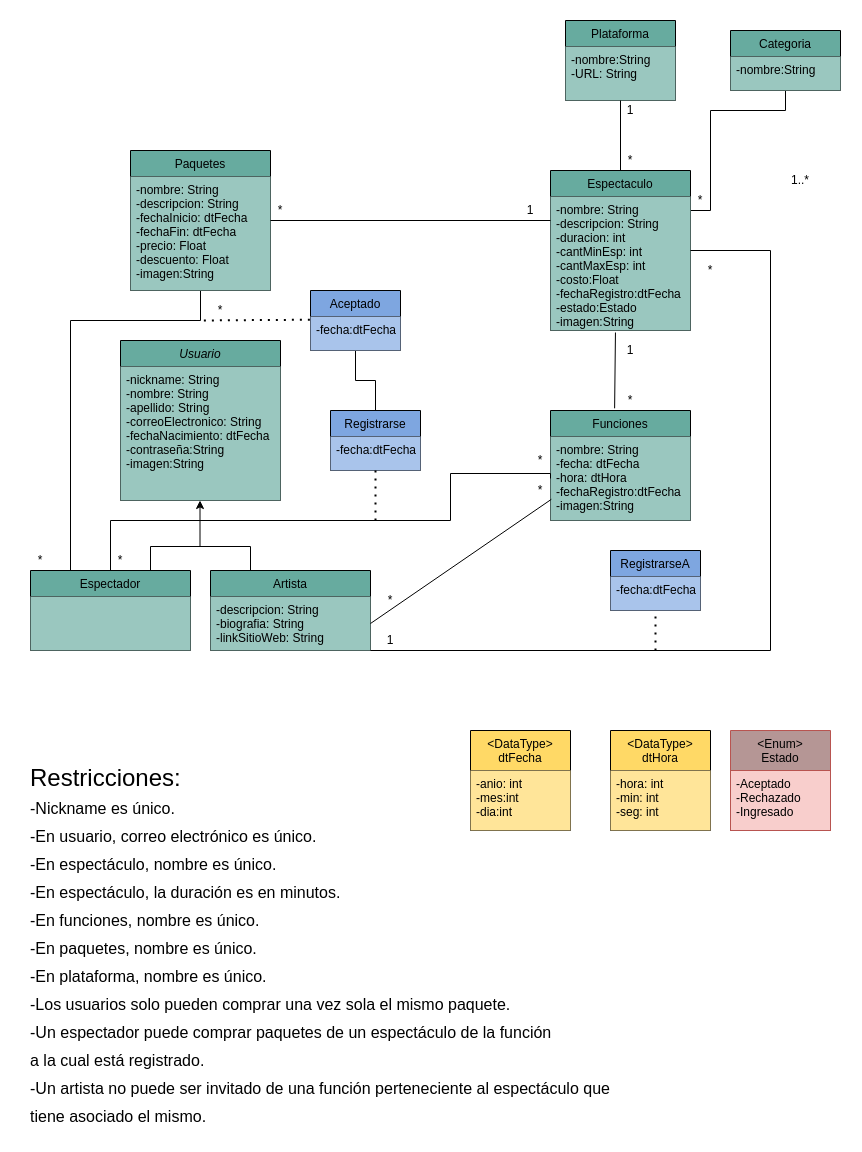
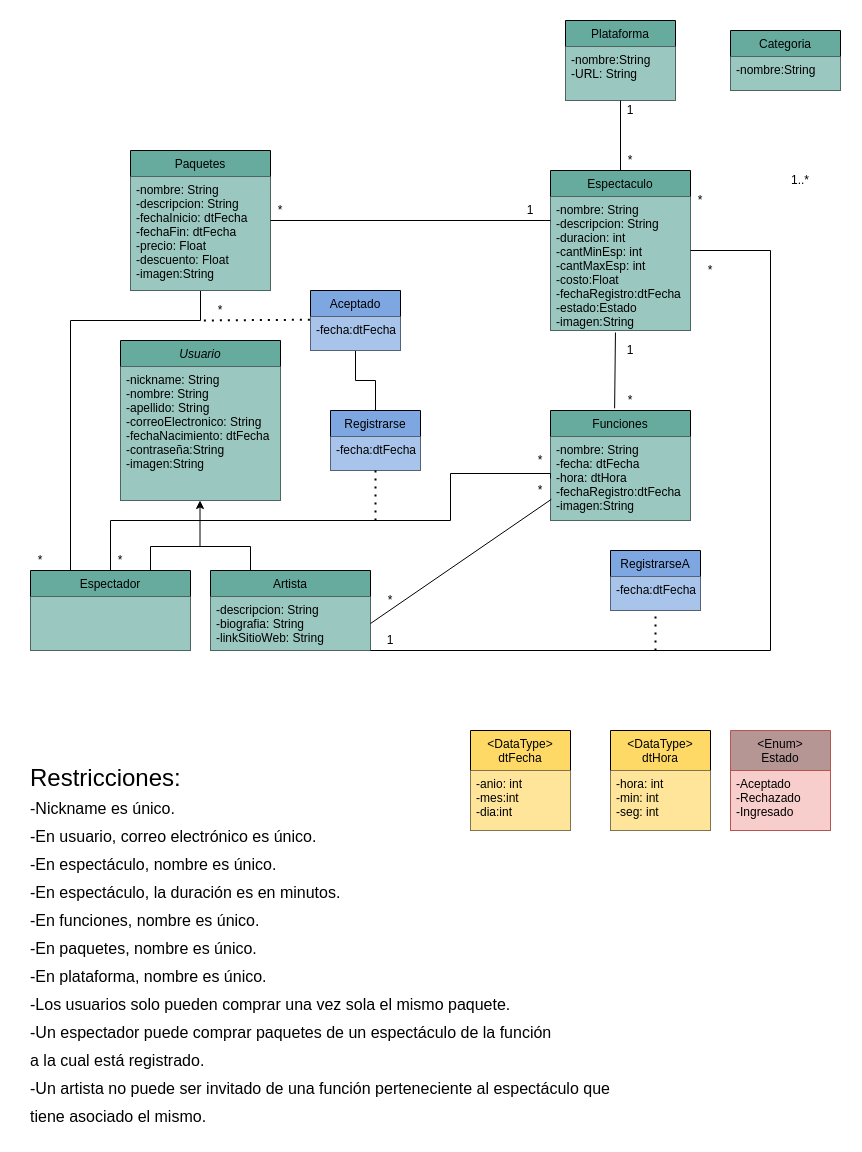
edge "-nombre:String" -- "Espectaculo": removed
